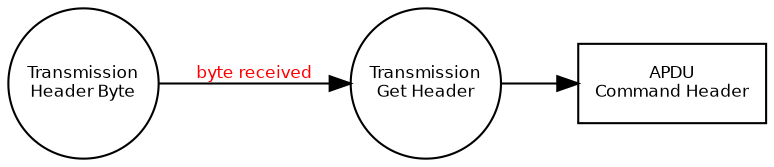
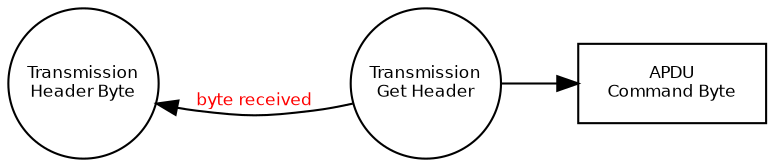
edge "Transmission Header Byte" -> "Transmission Get Header": reversed
node "APDU Command Header": label "APDU Command Header" -> "APDU Command Byte"
